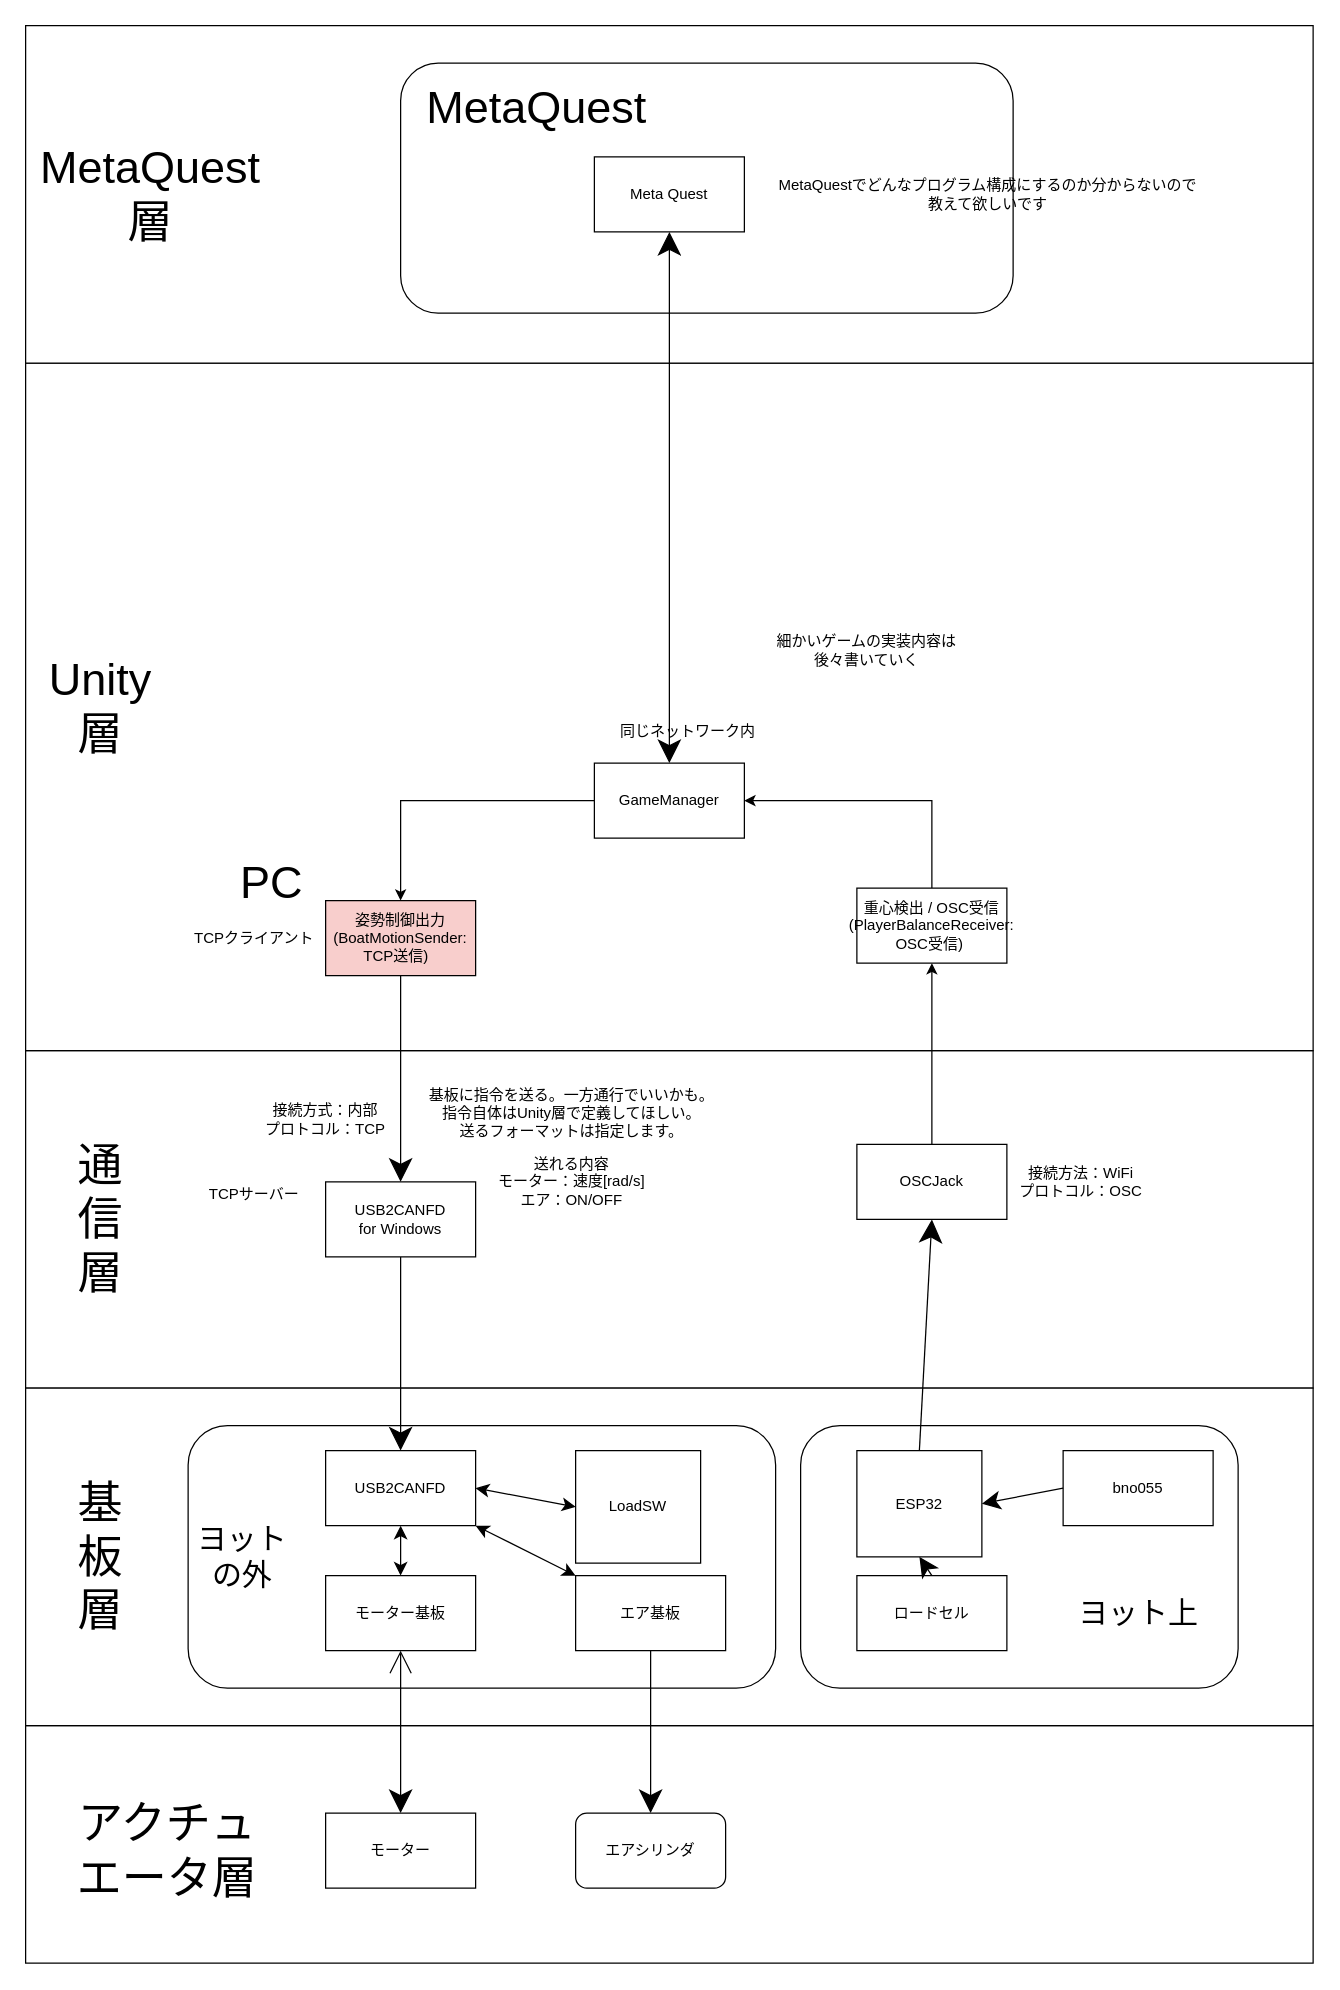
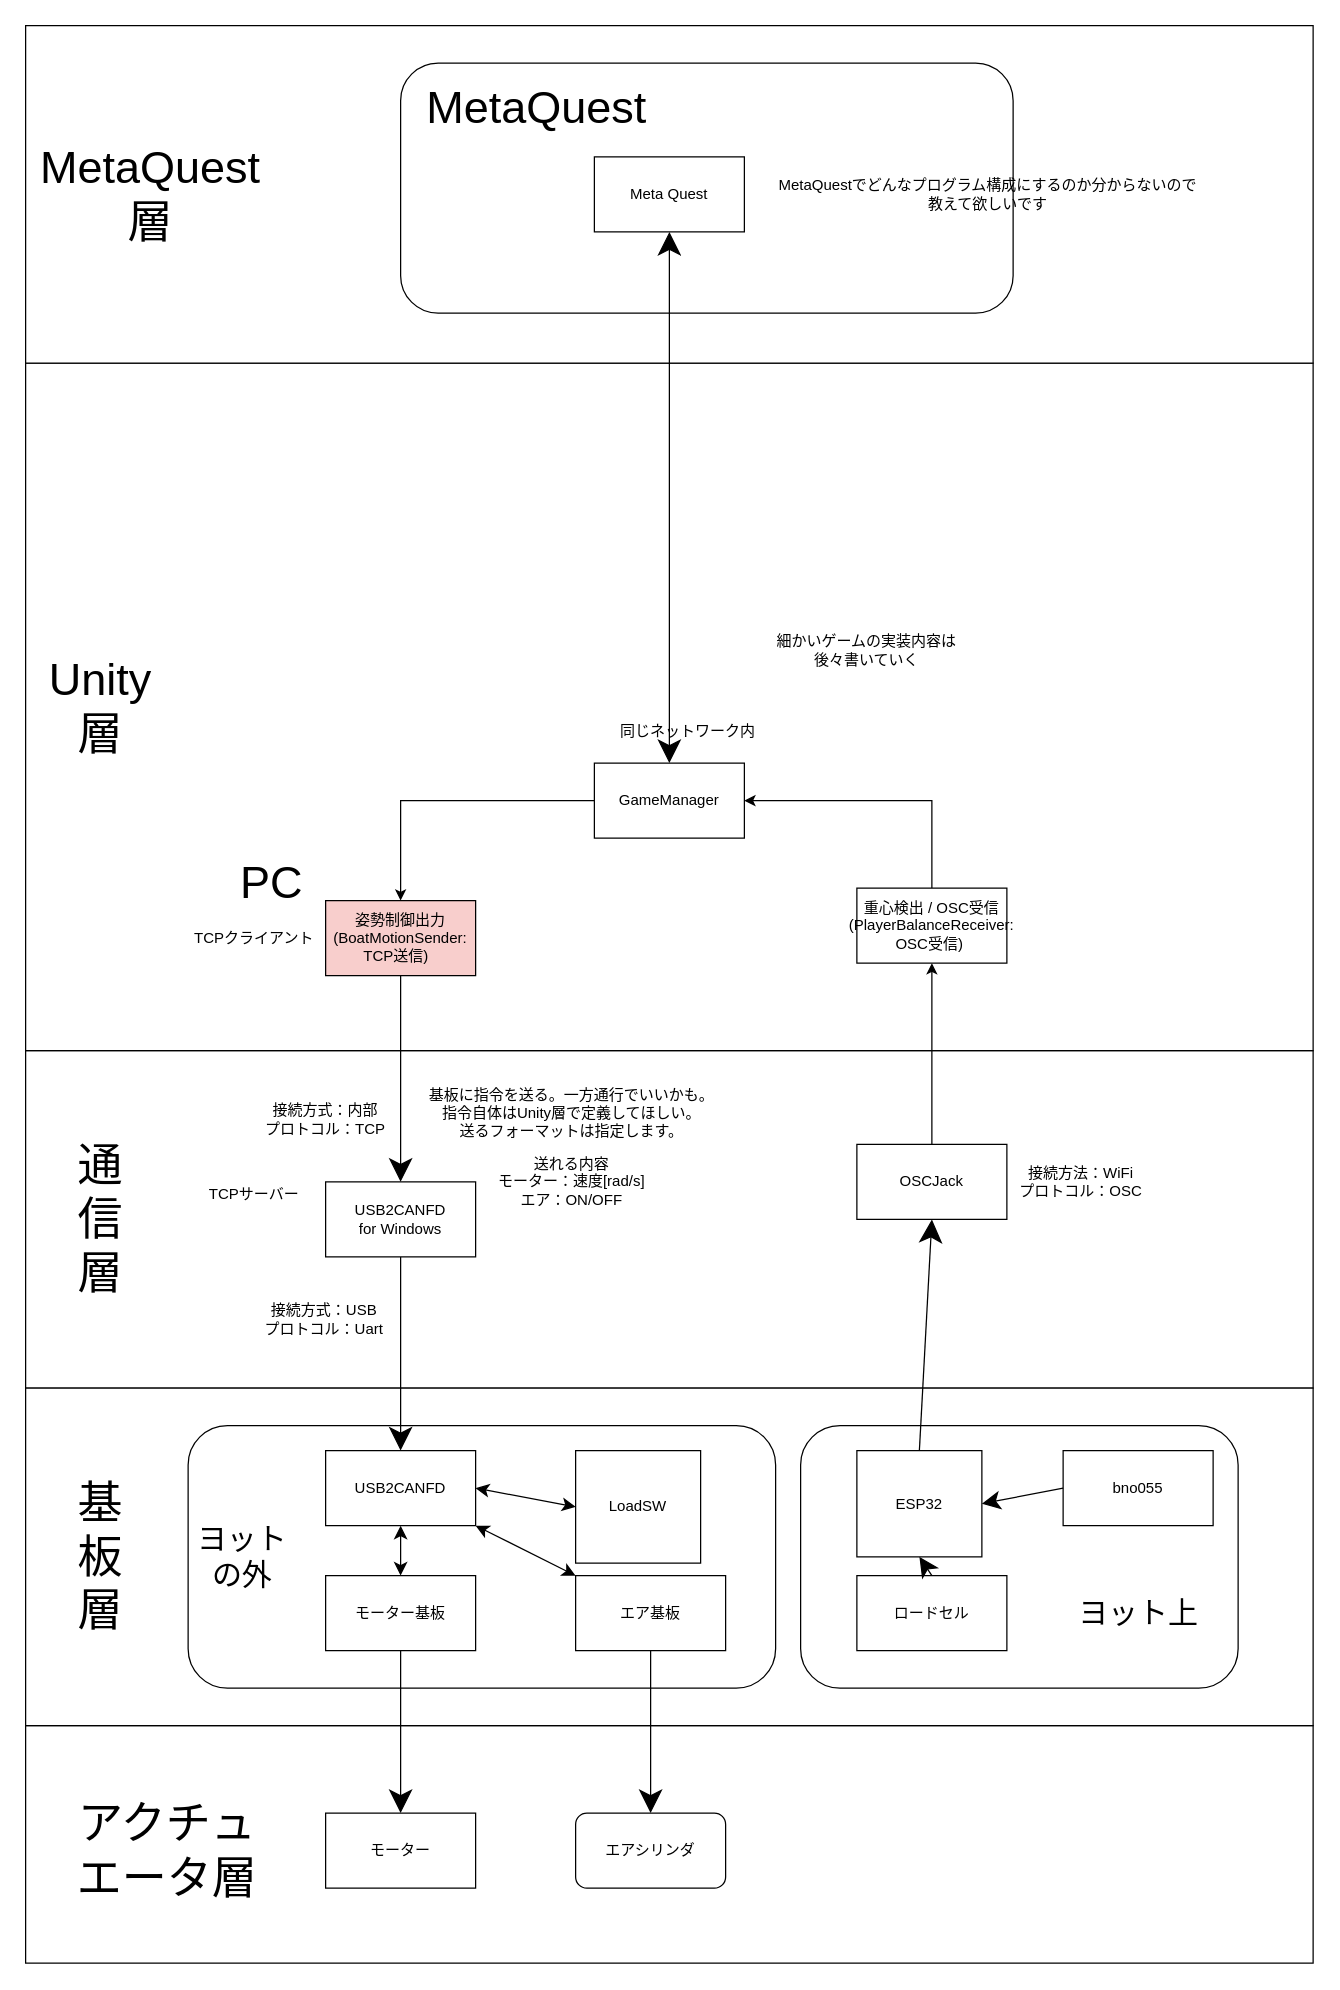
node "接続方式：USB プロトコル：Uart": added
edge "モーター基板" -- "モーター": arrowhead open -> none
